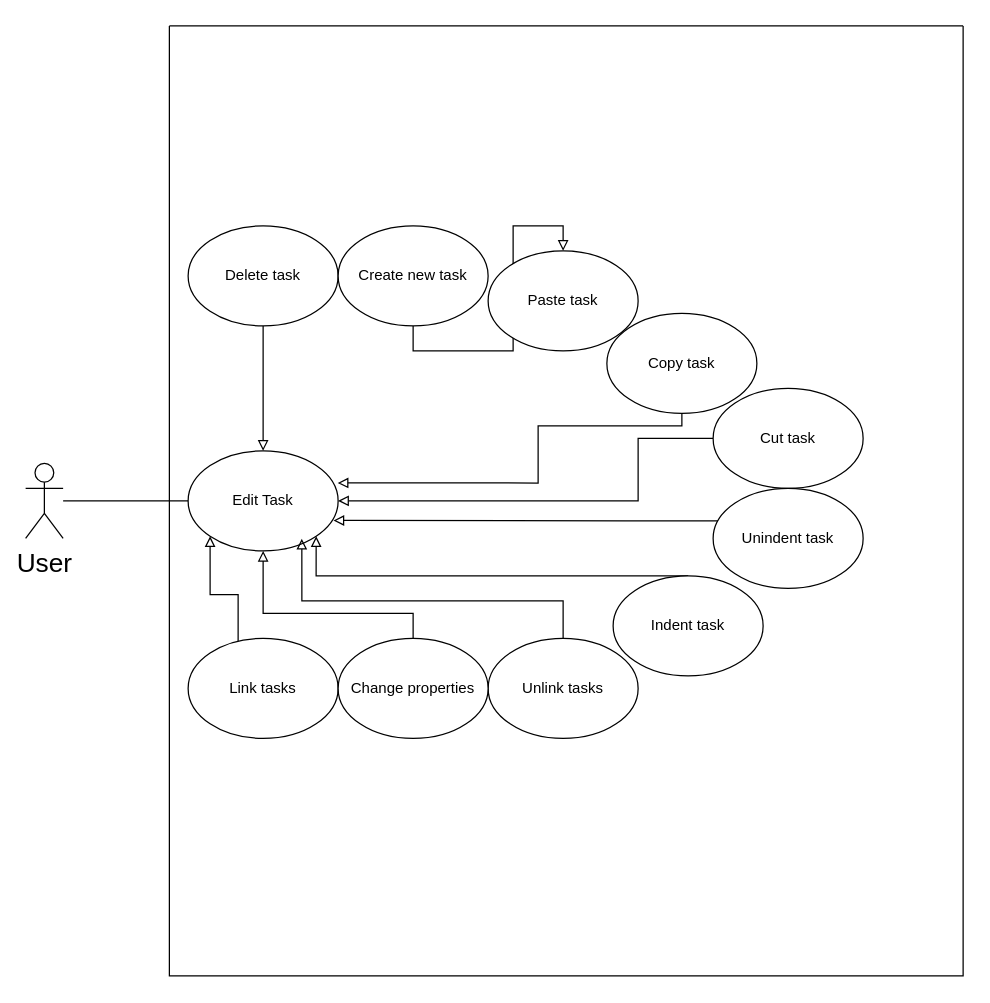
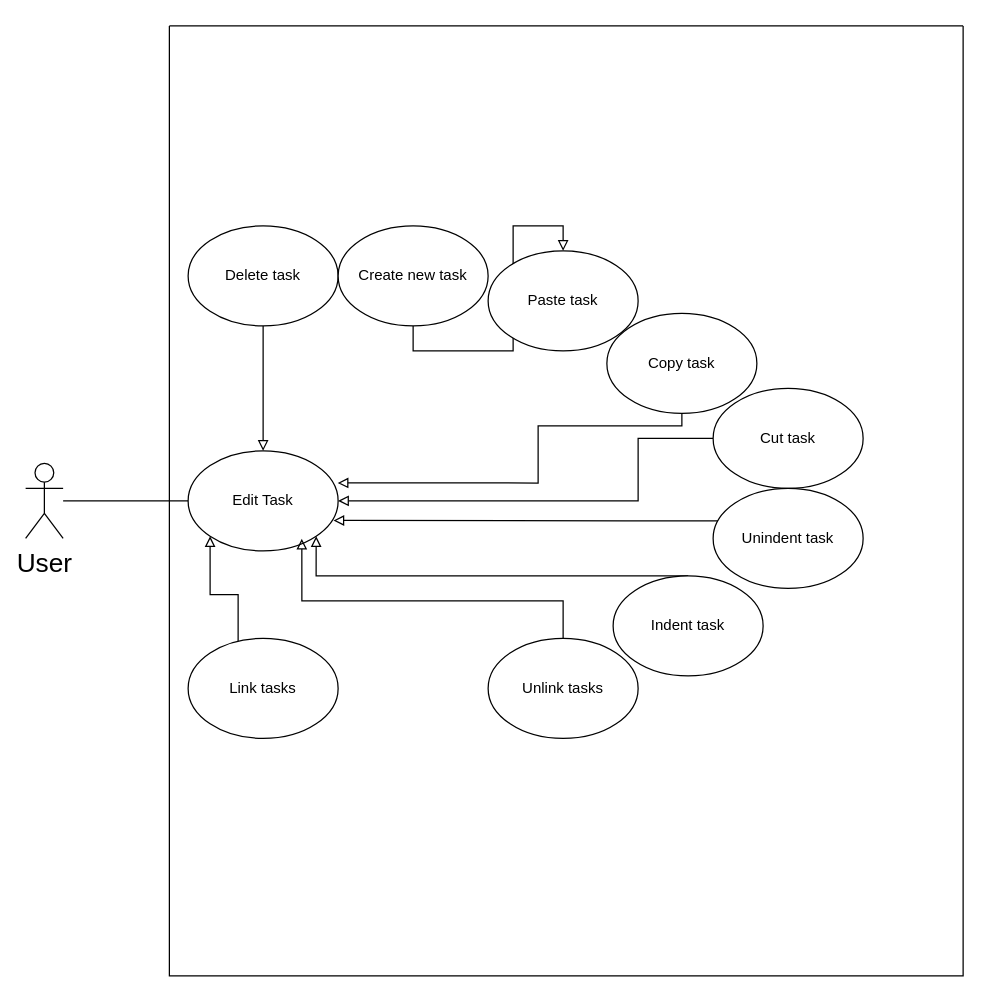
edge "Change properties" -> "Edit Task": removed
node "Change properties": removed
